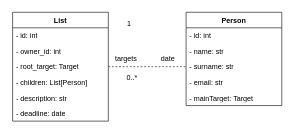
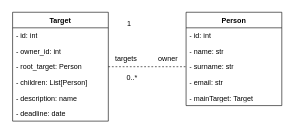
node "List": label "List" -> "Target"
node "date": label "date" -> "owner"
node "- root_target: Target": label "- root_target: Target" -> "- root_target: Person"
node "- description: str": label "- description: str" -> "- description: name"
